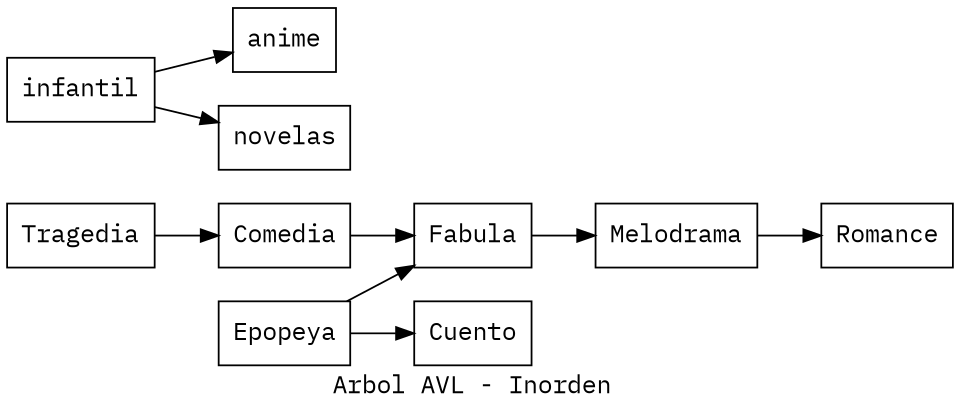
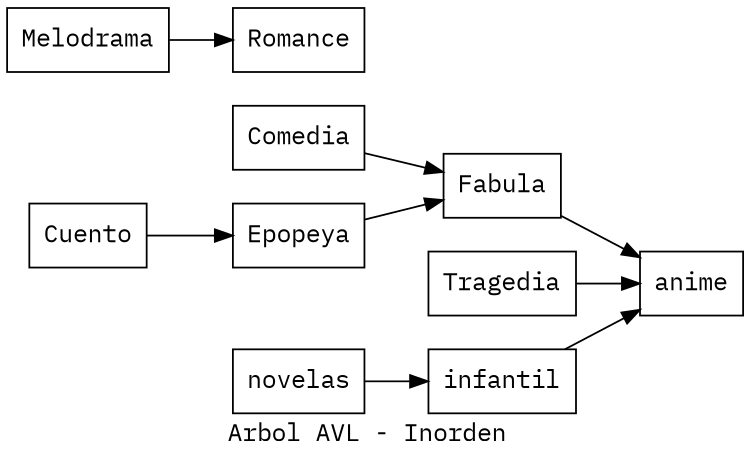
edge "infantil" -> "novelas": reversed
edge "Tragedia" -> "Comedia": now "Tragedia" -> "anime"
edge "Fabula" -> "Melodrama": now "Fabula" -> "anime"
edge "Epopeya" -> "Cuento": reversed
